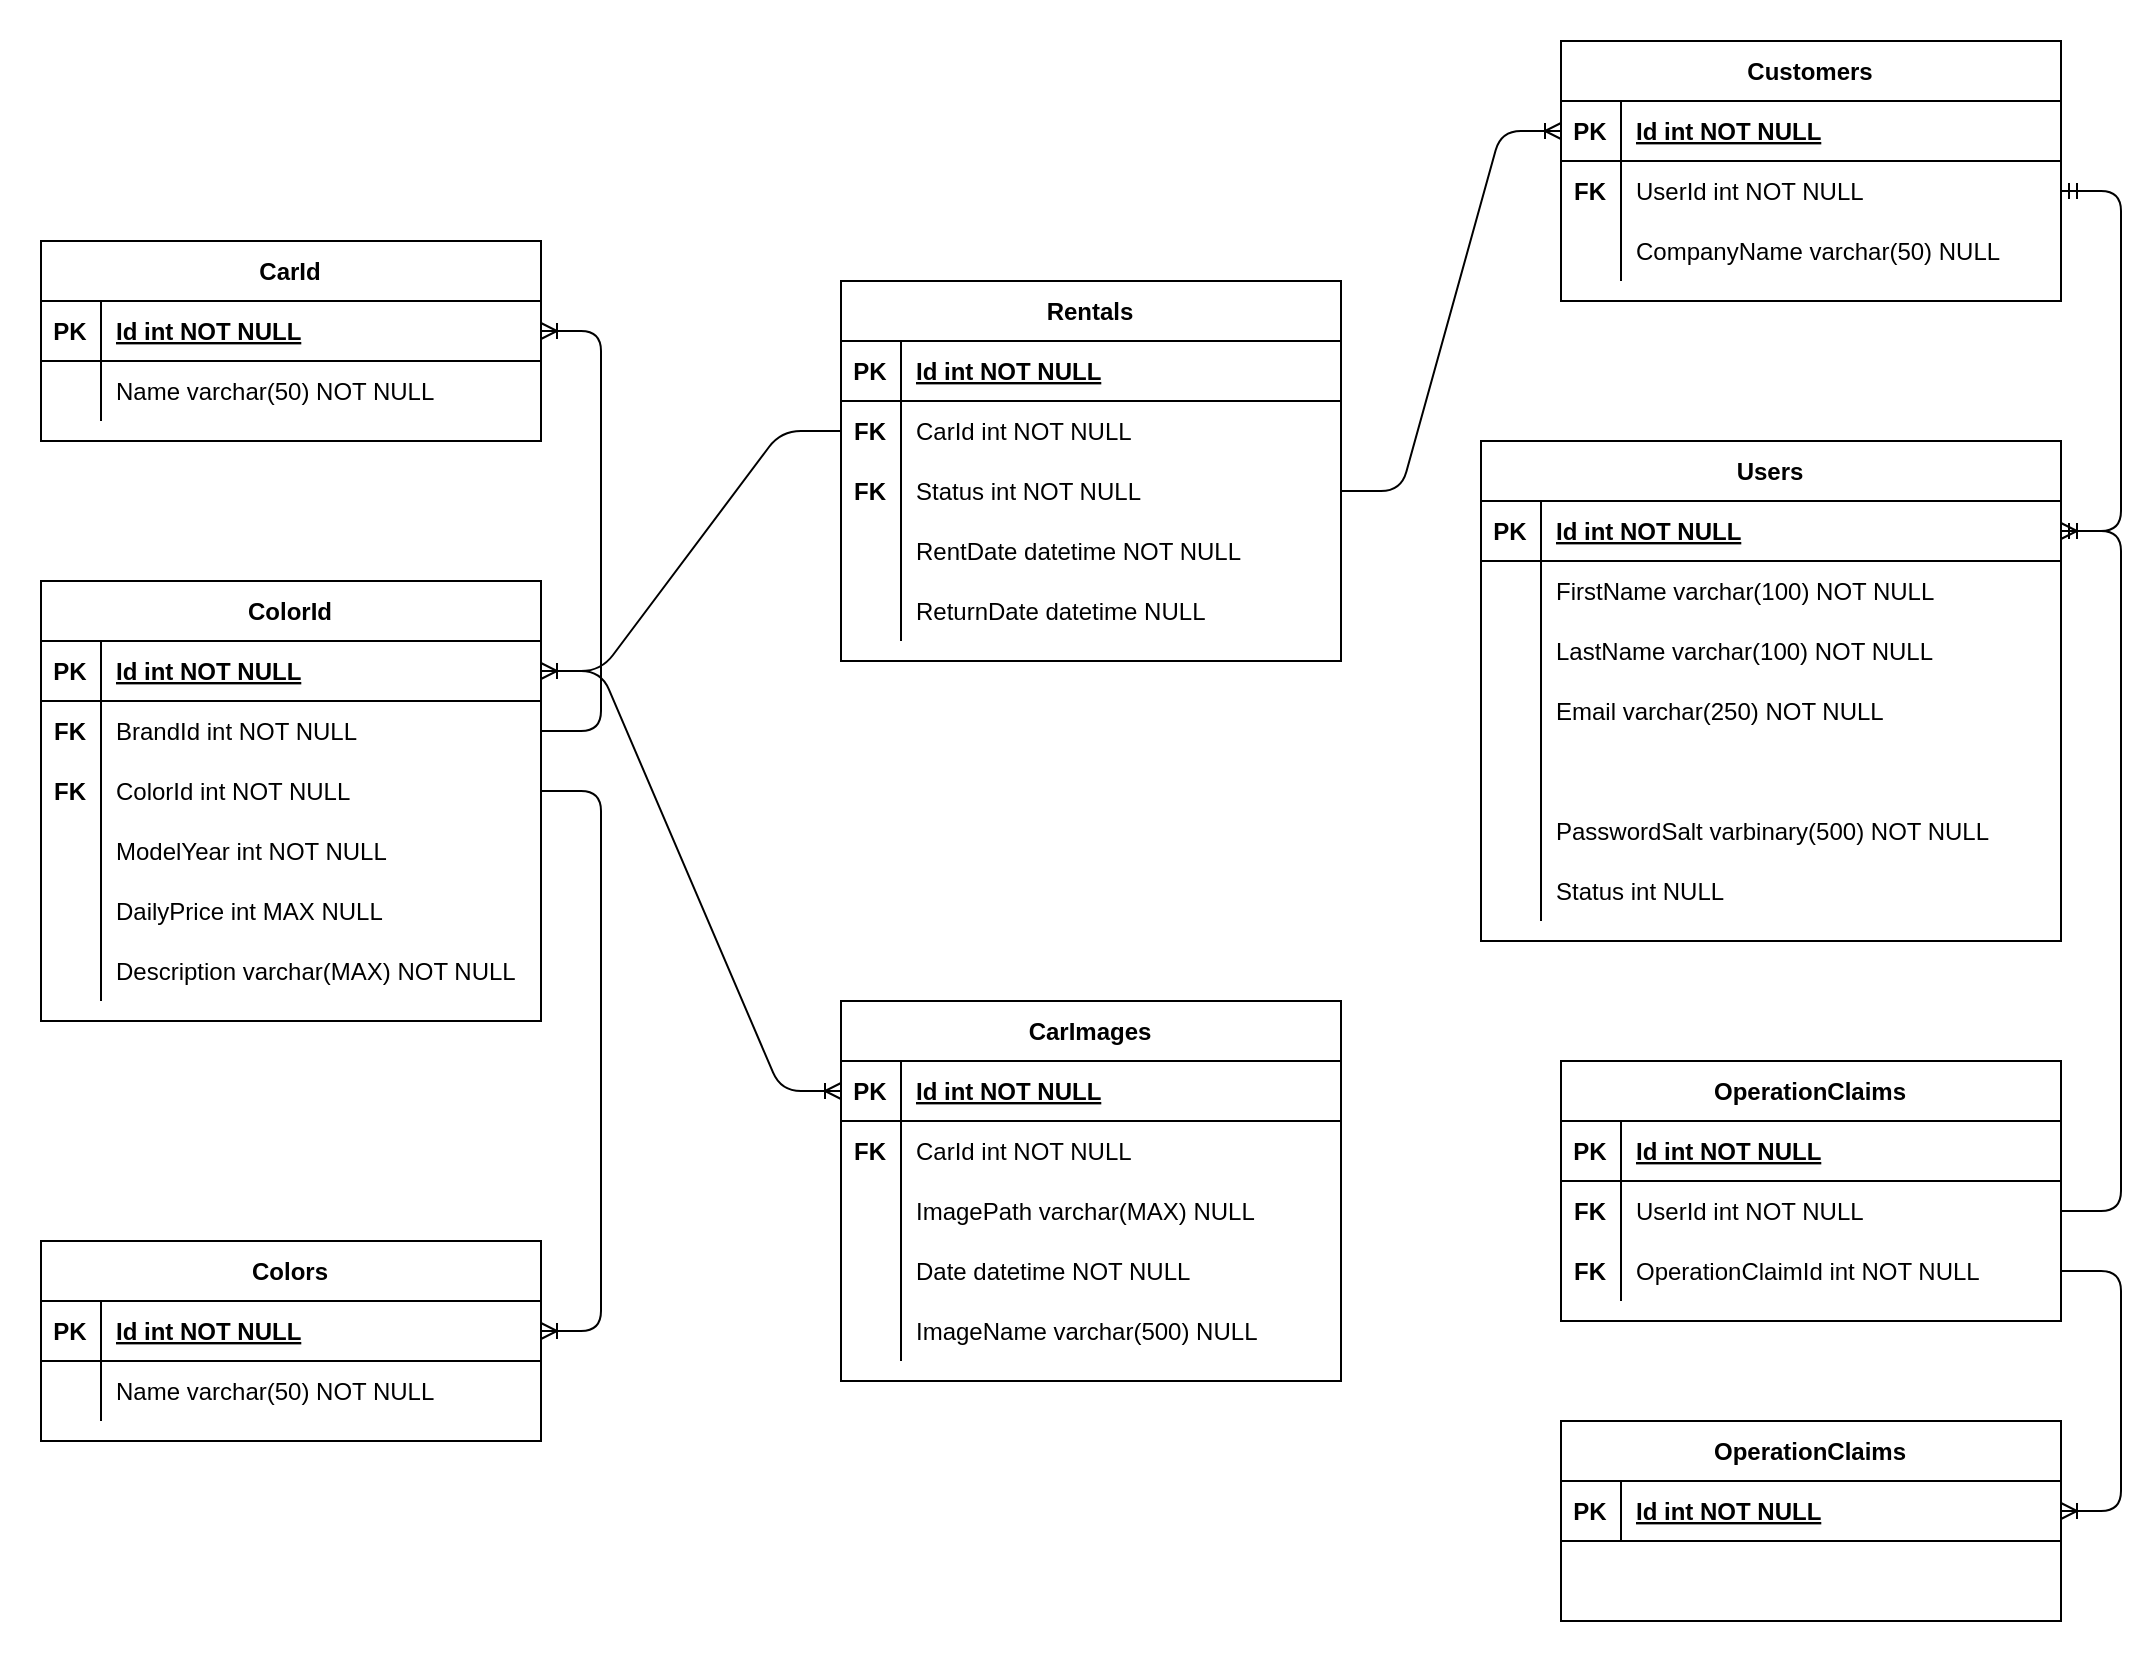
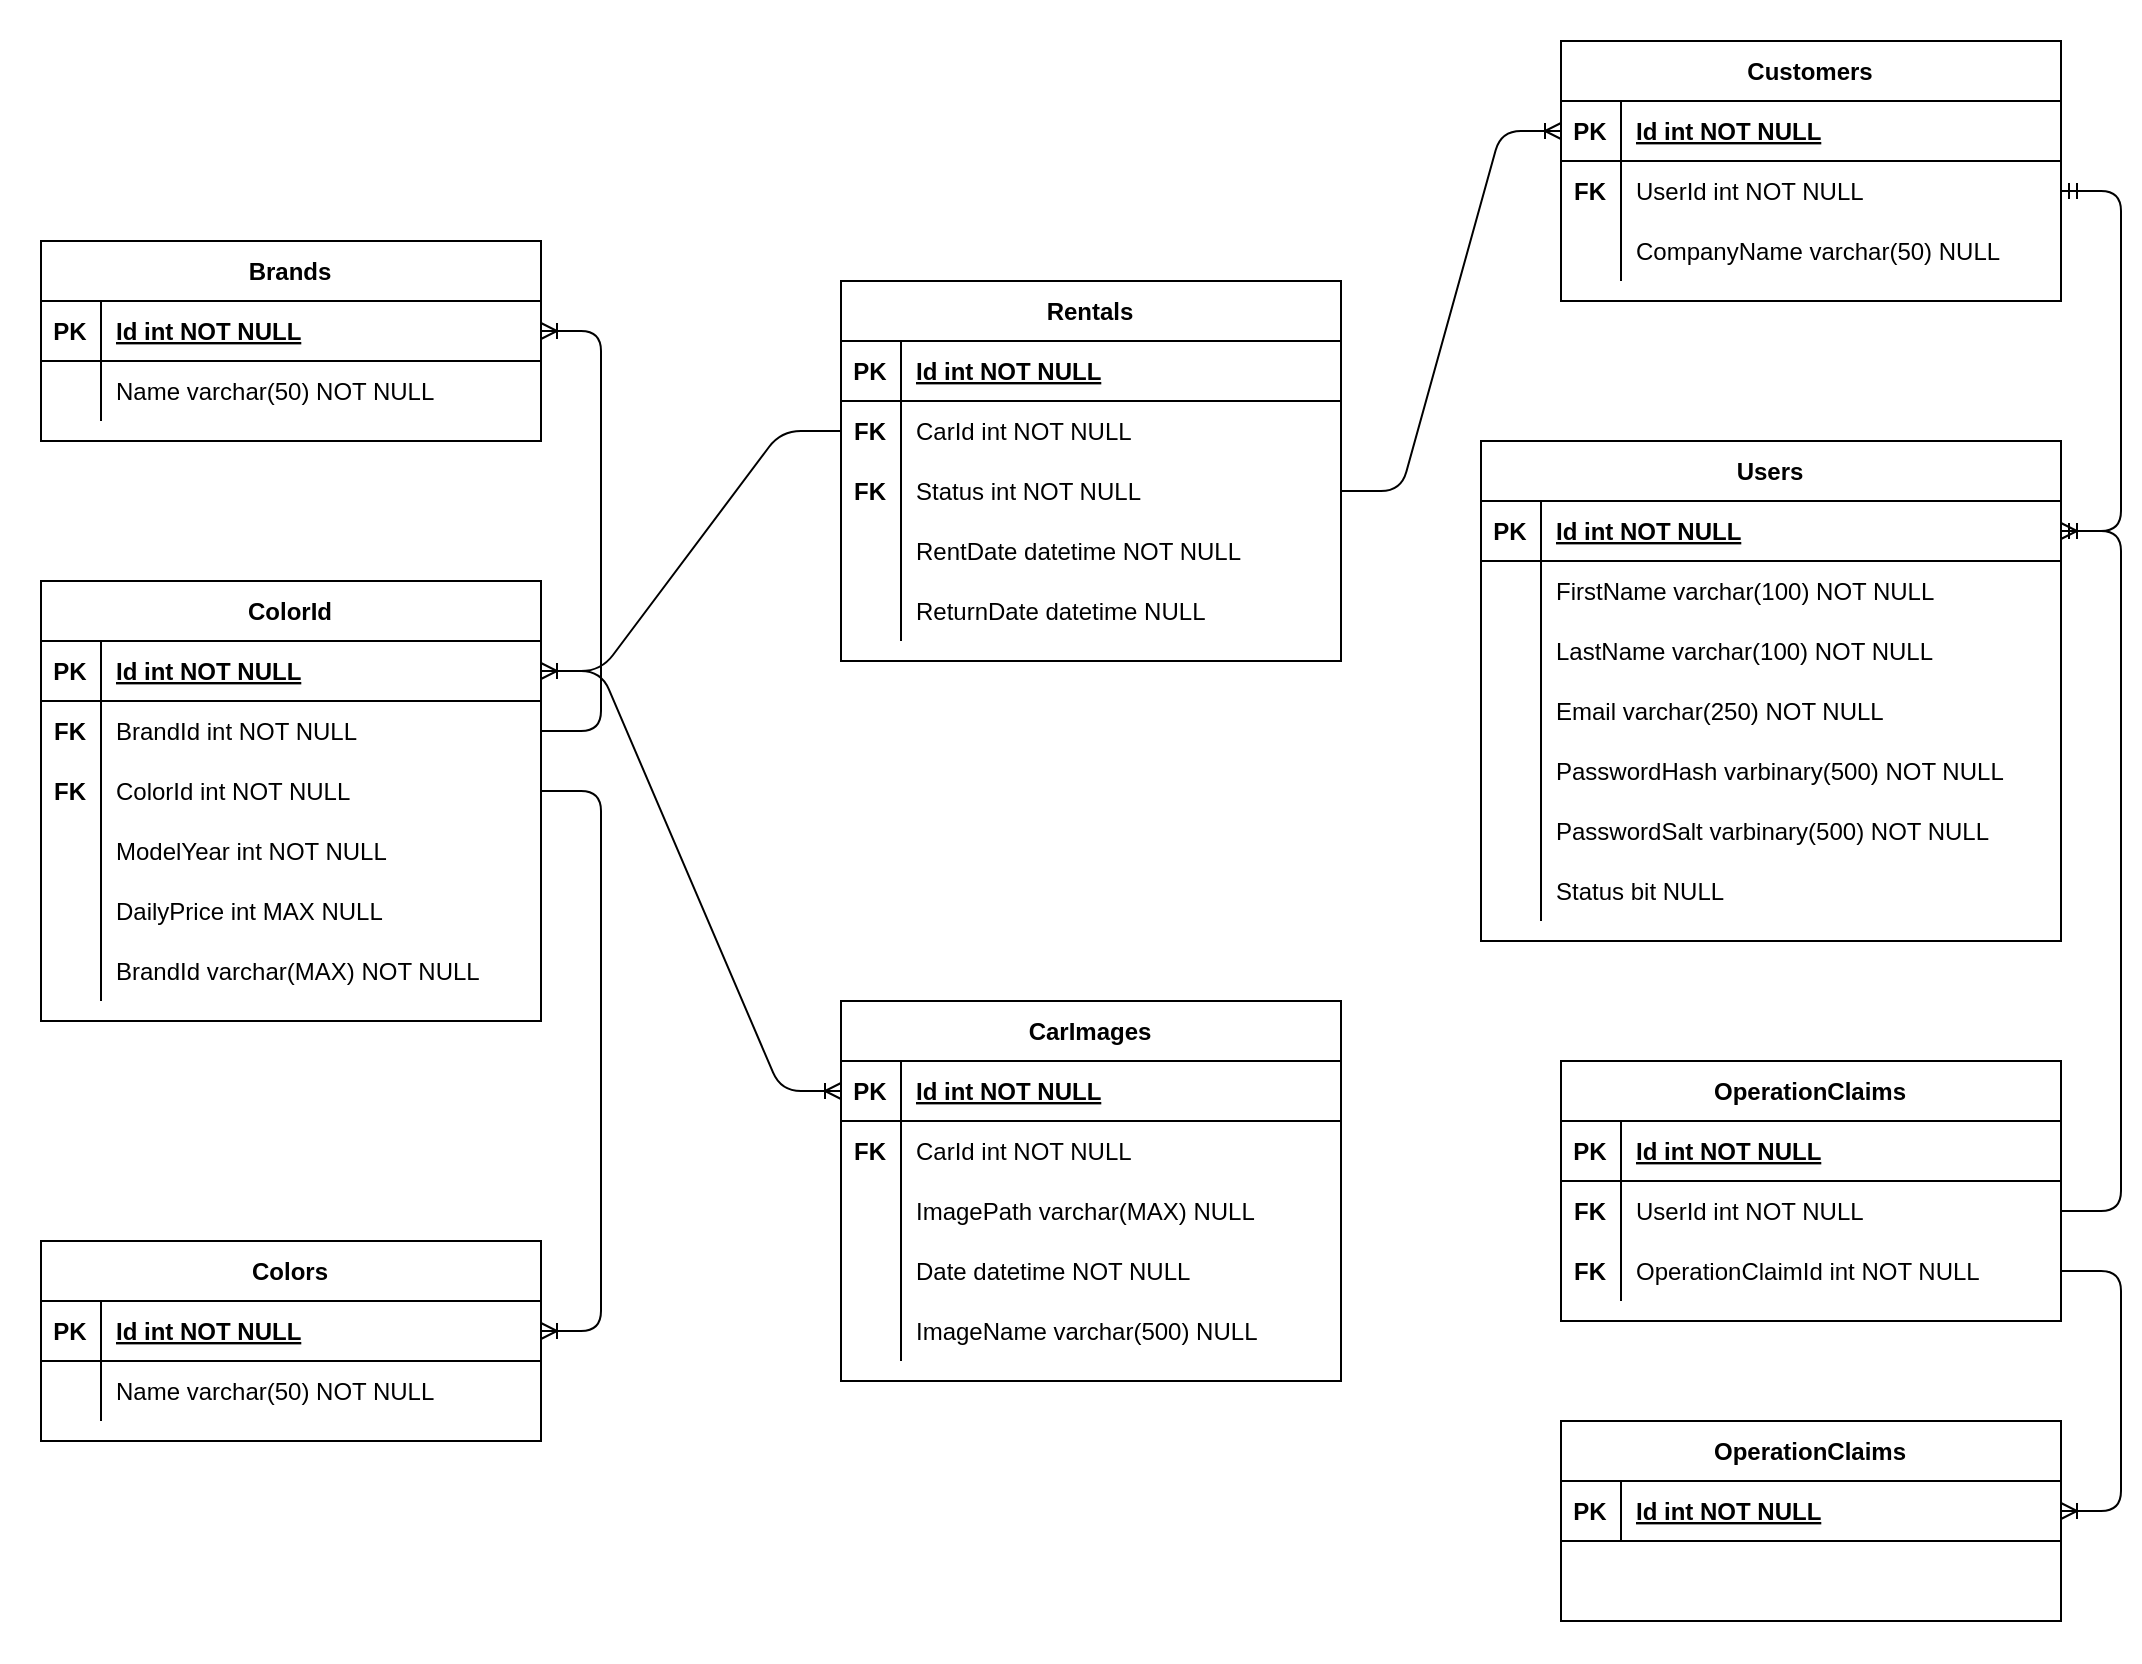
node "CarId": label "CarId" -> "Brands"
node "PasswordHash varbinary(500) NOT NULL": added
node "Status int NULL": label "Status int NULL" -> "Status bit NULL"
node "Description varchar(MAX) NOT NULL": label "Description varchar(MAX) NOT NULL" -> "BrandId varchar(MAX) NOT NULL"
